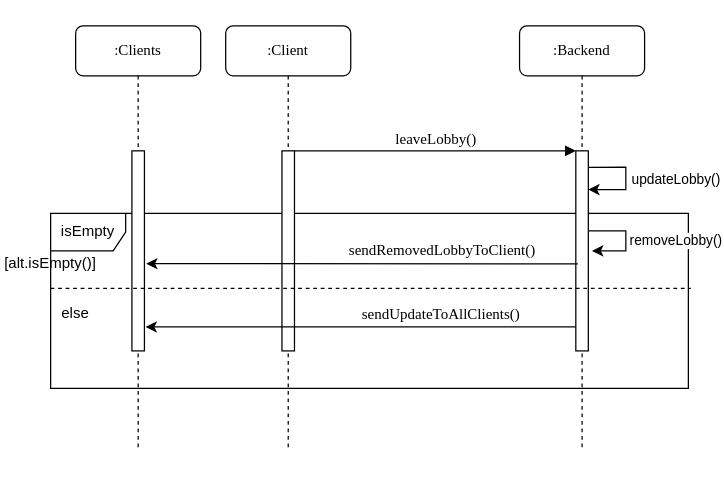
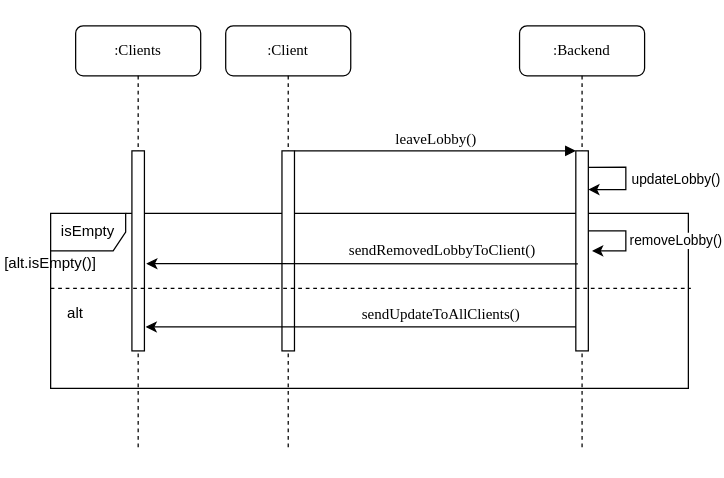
node "else": label "else" -> "alt"
